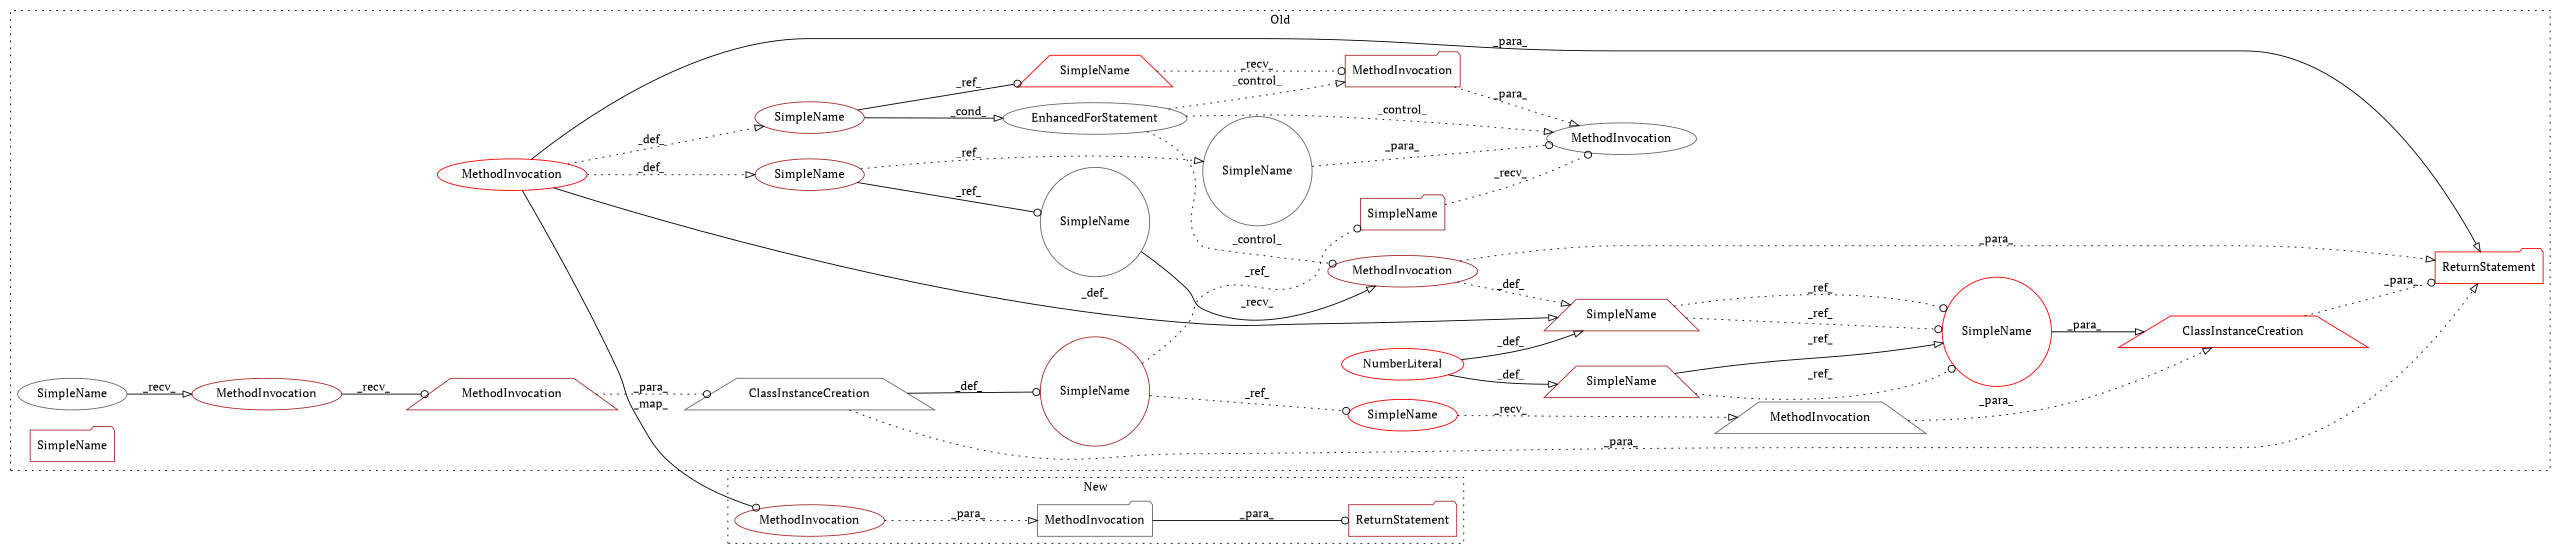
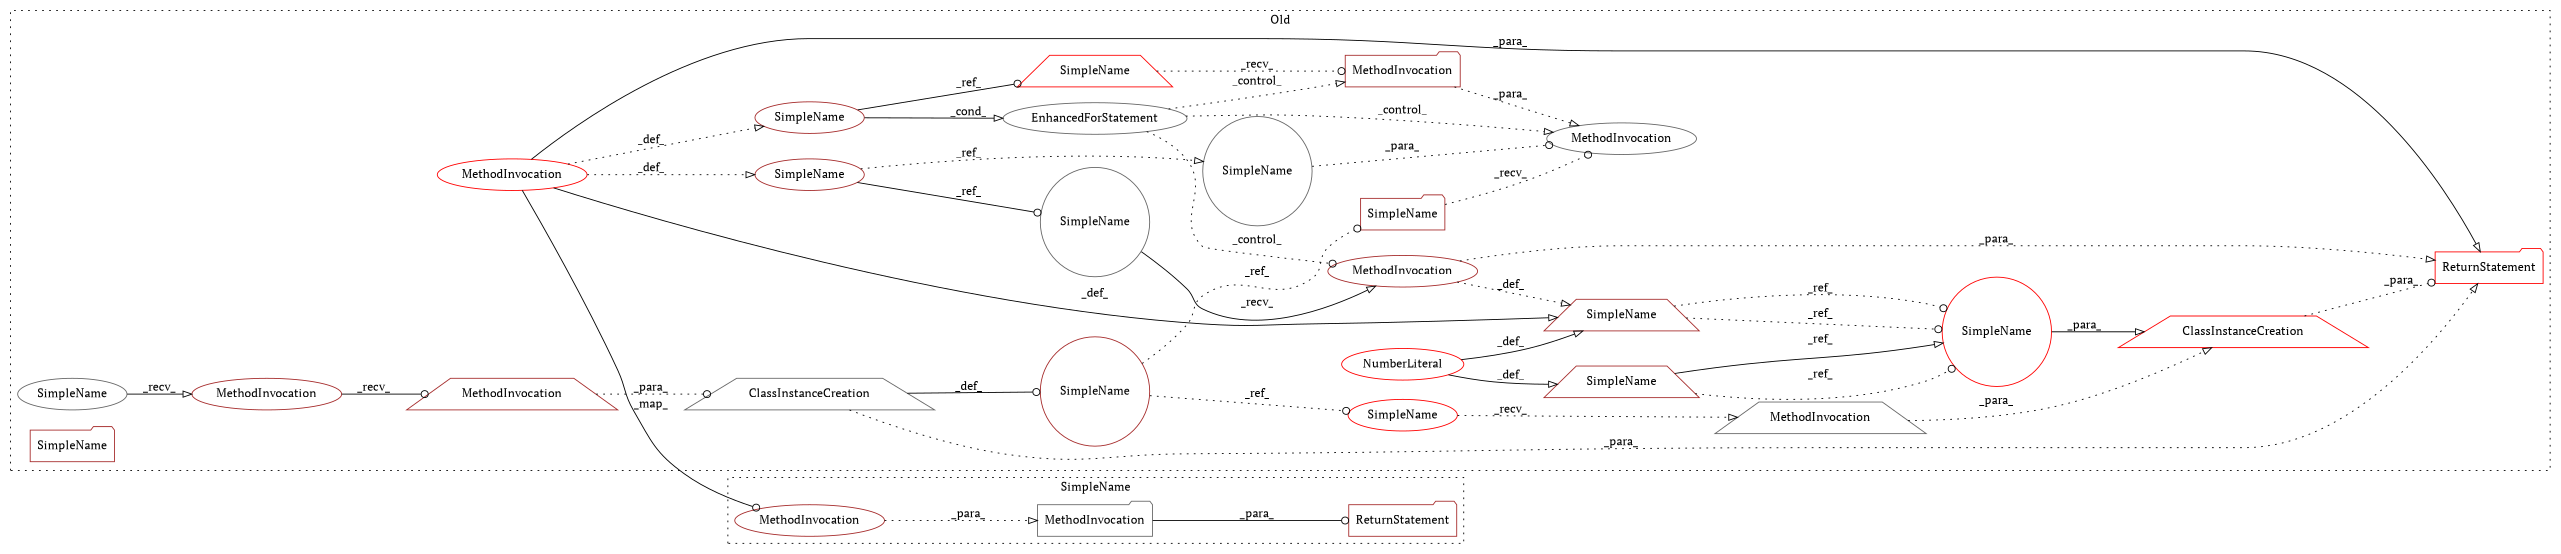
cluster "New": label "New" -> "SimpleName"
